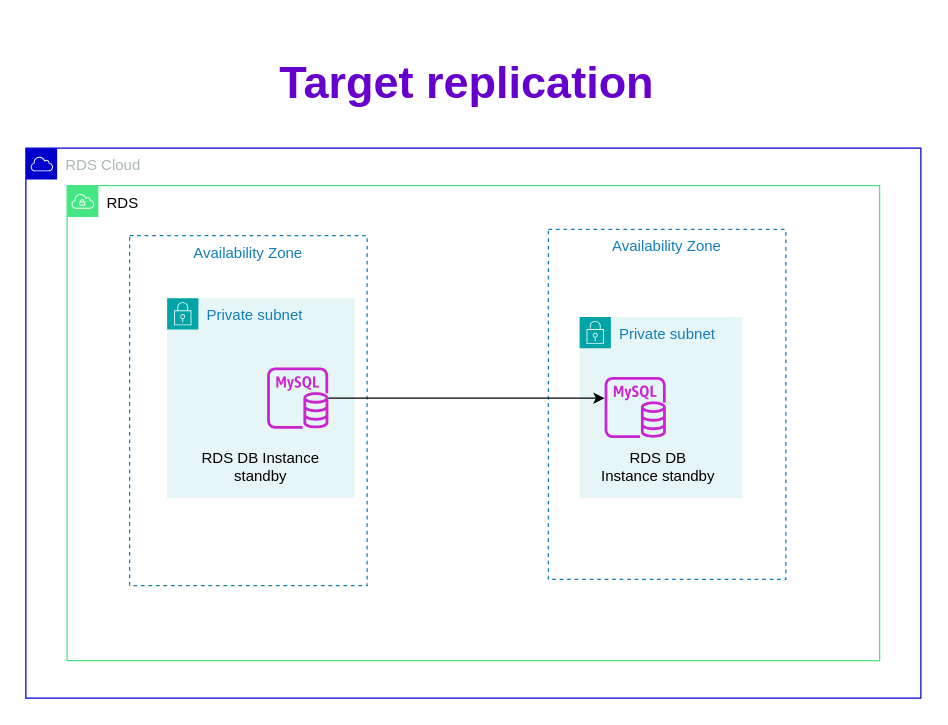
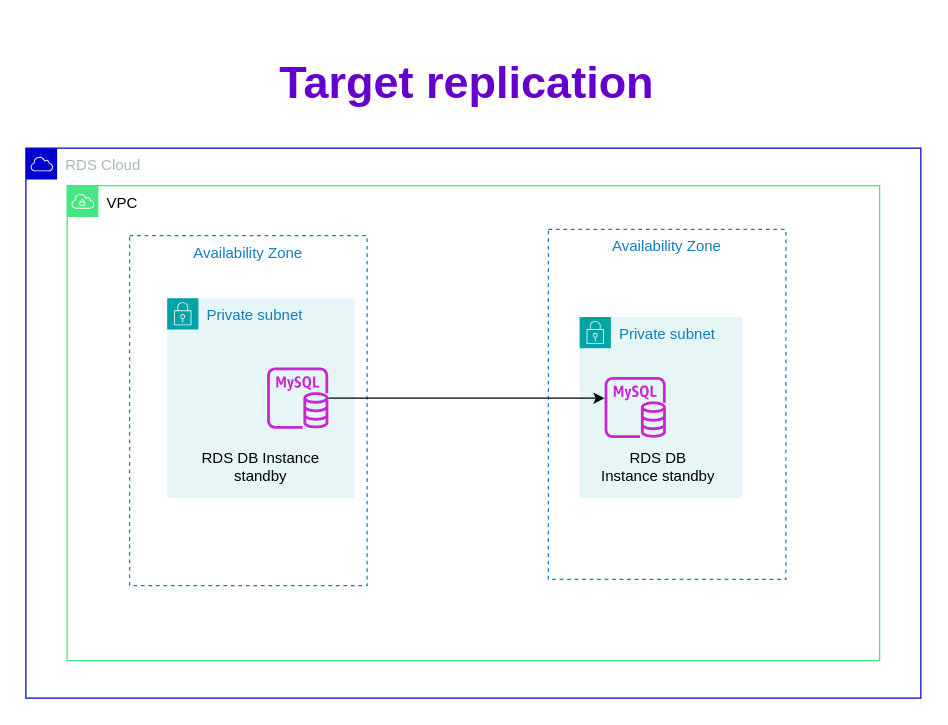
node "RDS": label "RDS" -> "VPC"
